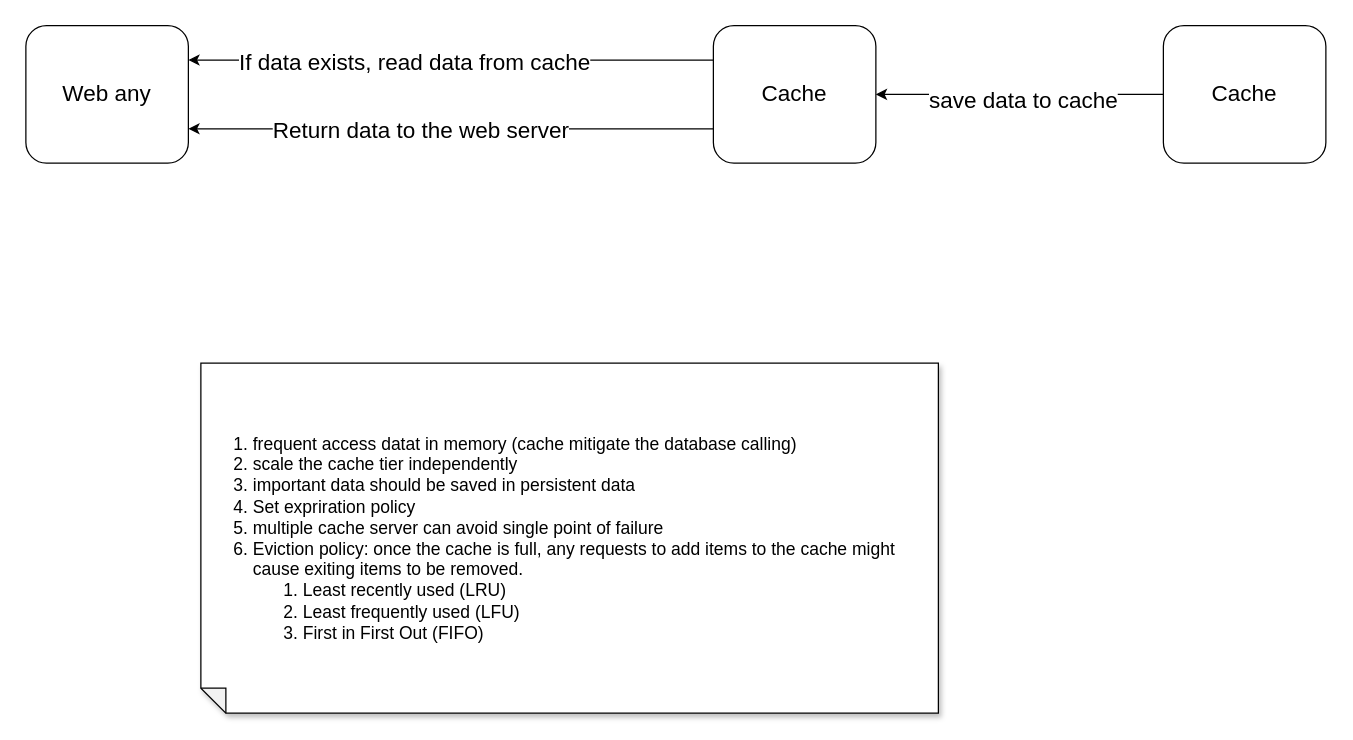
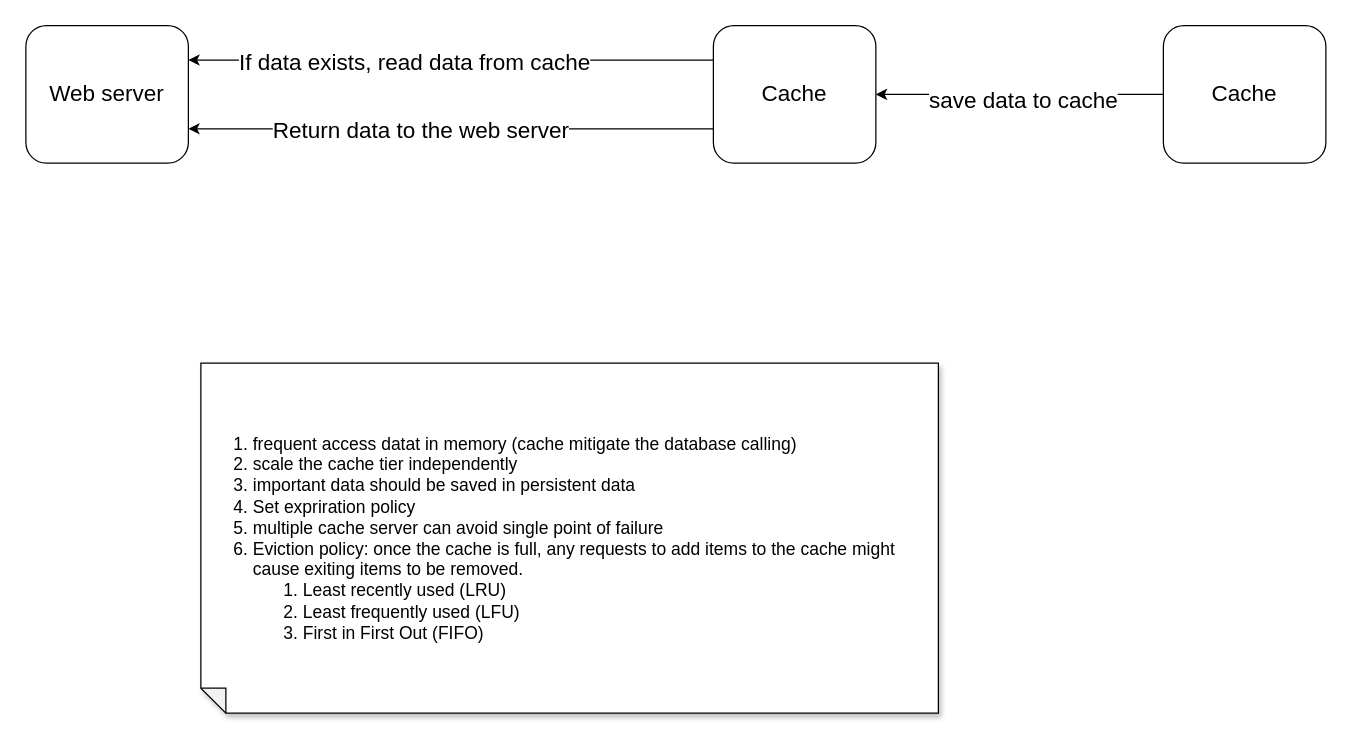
node "Web any": label "Web any" -> "Web server"
